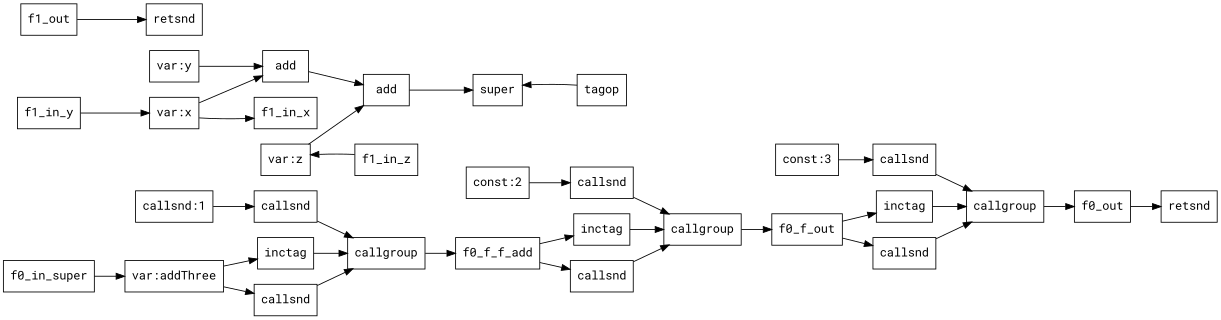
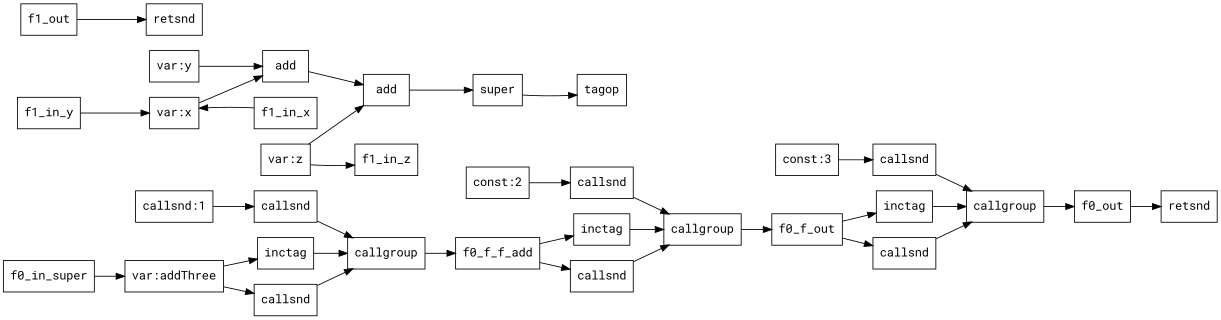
edge "tagop" -> "super": reversed
edge "var:x" -> "f1_in_x": reversed
edge "f1_in_z" -> "var:z": reversed
